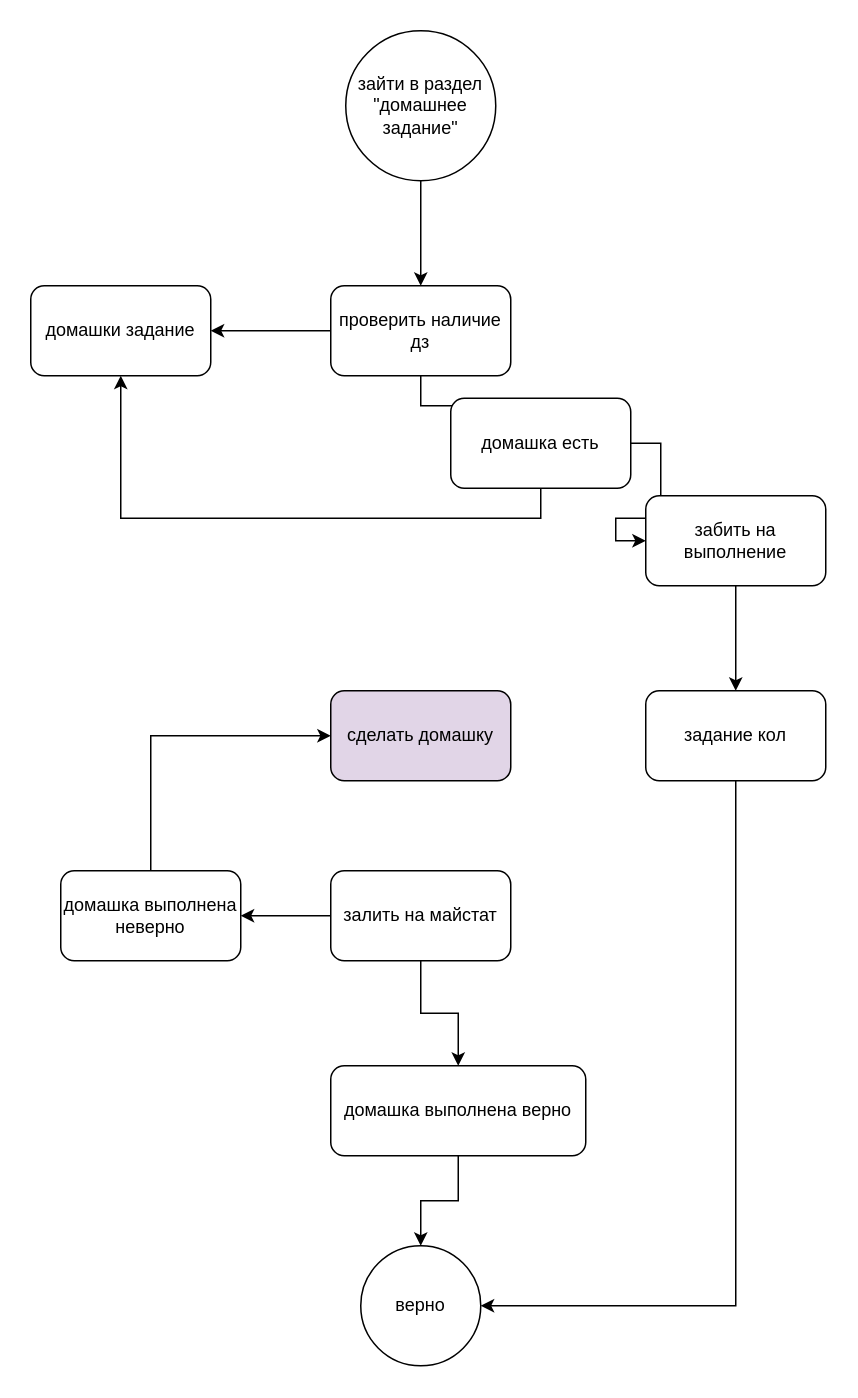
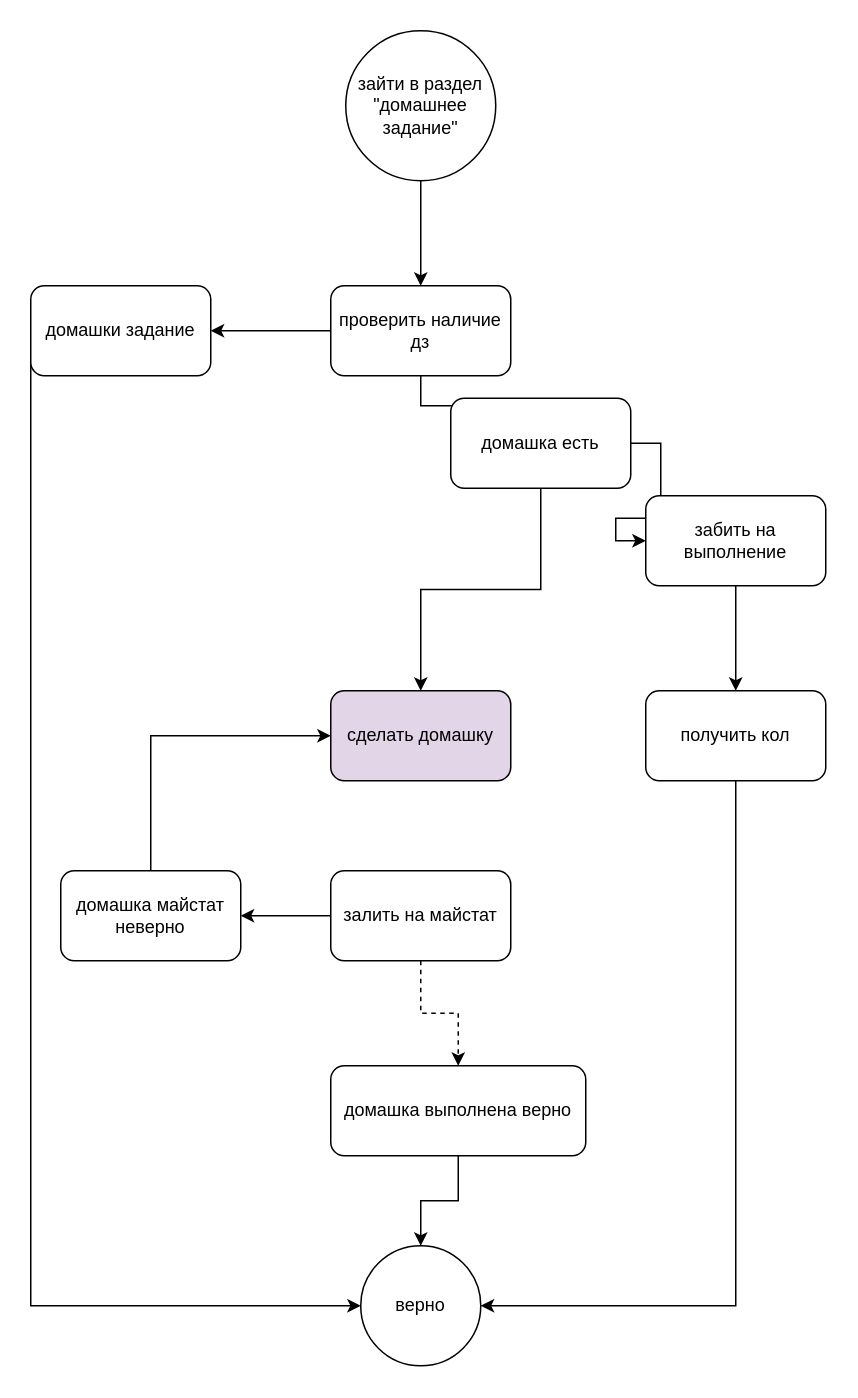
edge "домашка есть" -> "домашки задание": now "домашка есть" -> "сделать домашку"
node "задание кол": label "задание кол" -> "получить кол"
node "домашка выполнена неверно": label "домашка выполнена неверно" -> "домашка майстат неверно"
edge "домашки задание" -> "верно": added
edge "залить на майстат" -> "домашка выполнена верно": style solid -> dashed
